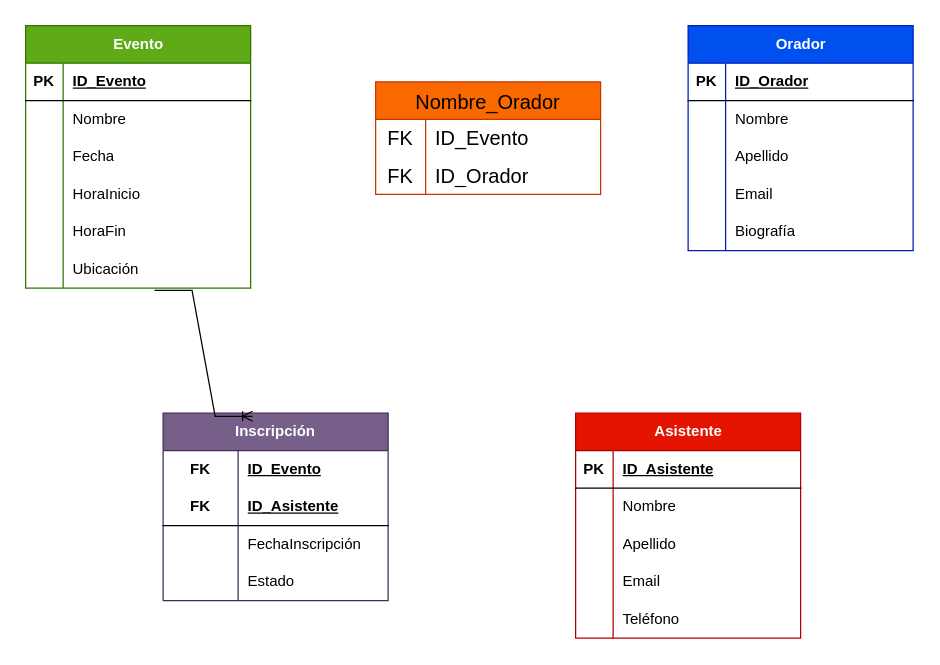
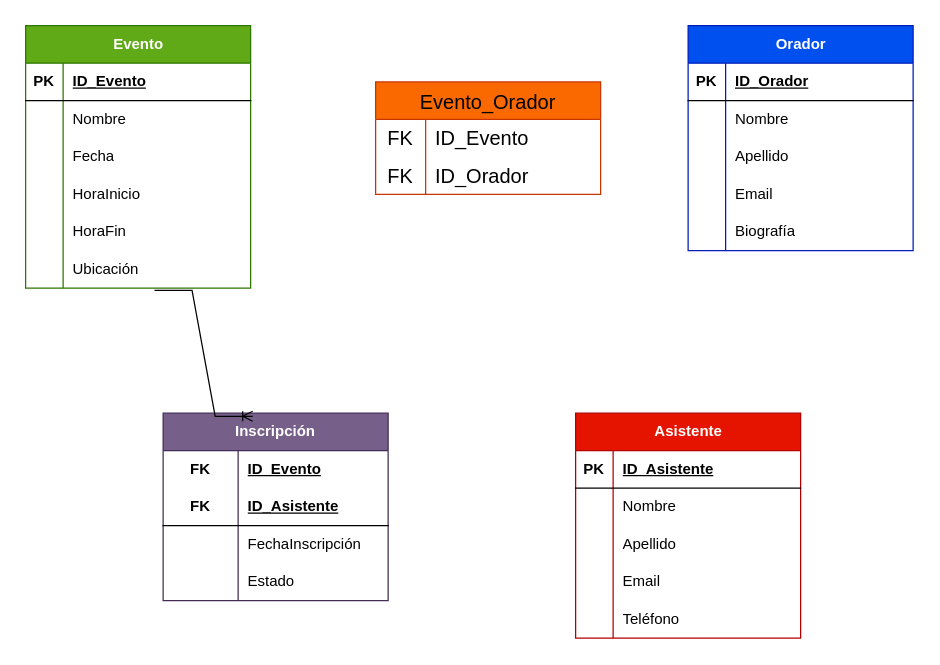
node "Nombre_Orador": label "Nombre_Orador" -> "Evento_Orador"
